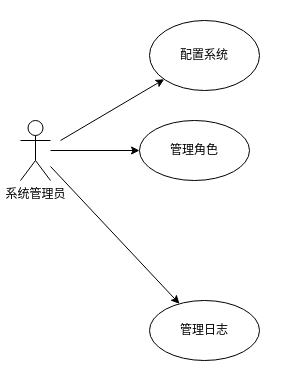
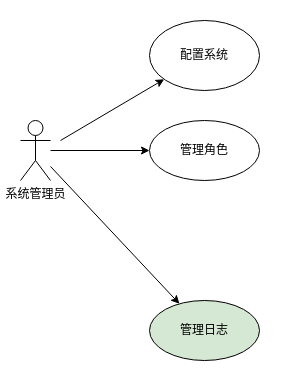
node "管理角色": moved (195, 151) -> (205, 151)
node "管理日志": fillcolor #ffffff -> #d5e8d4
